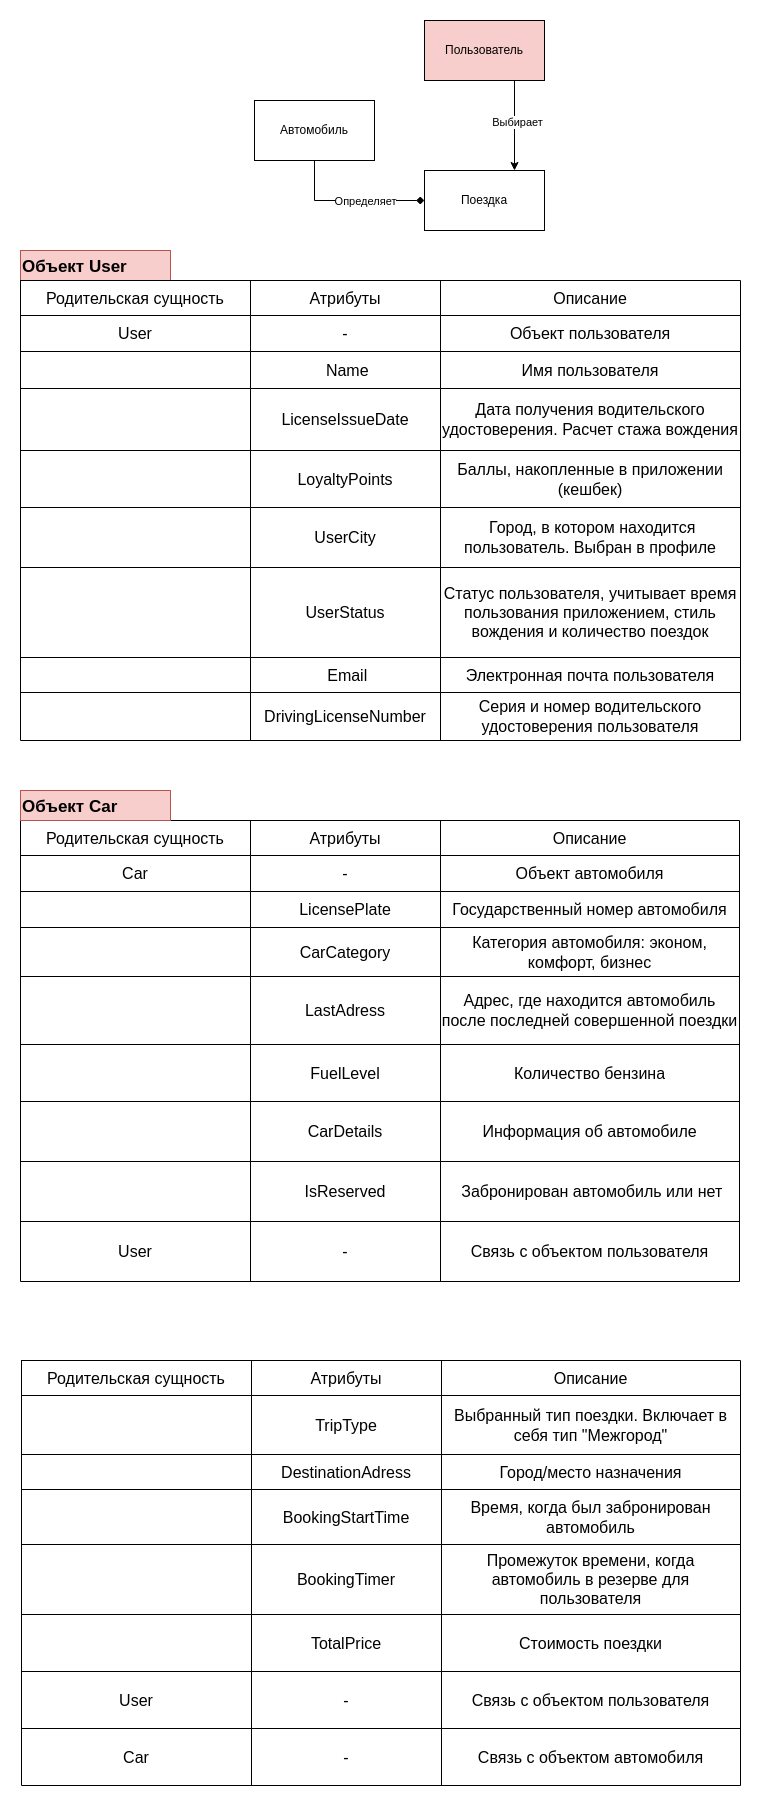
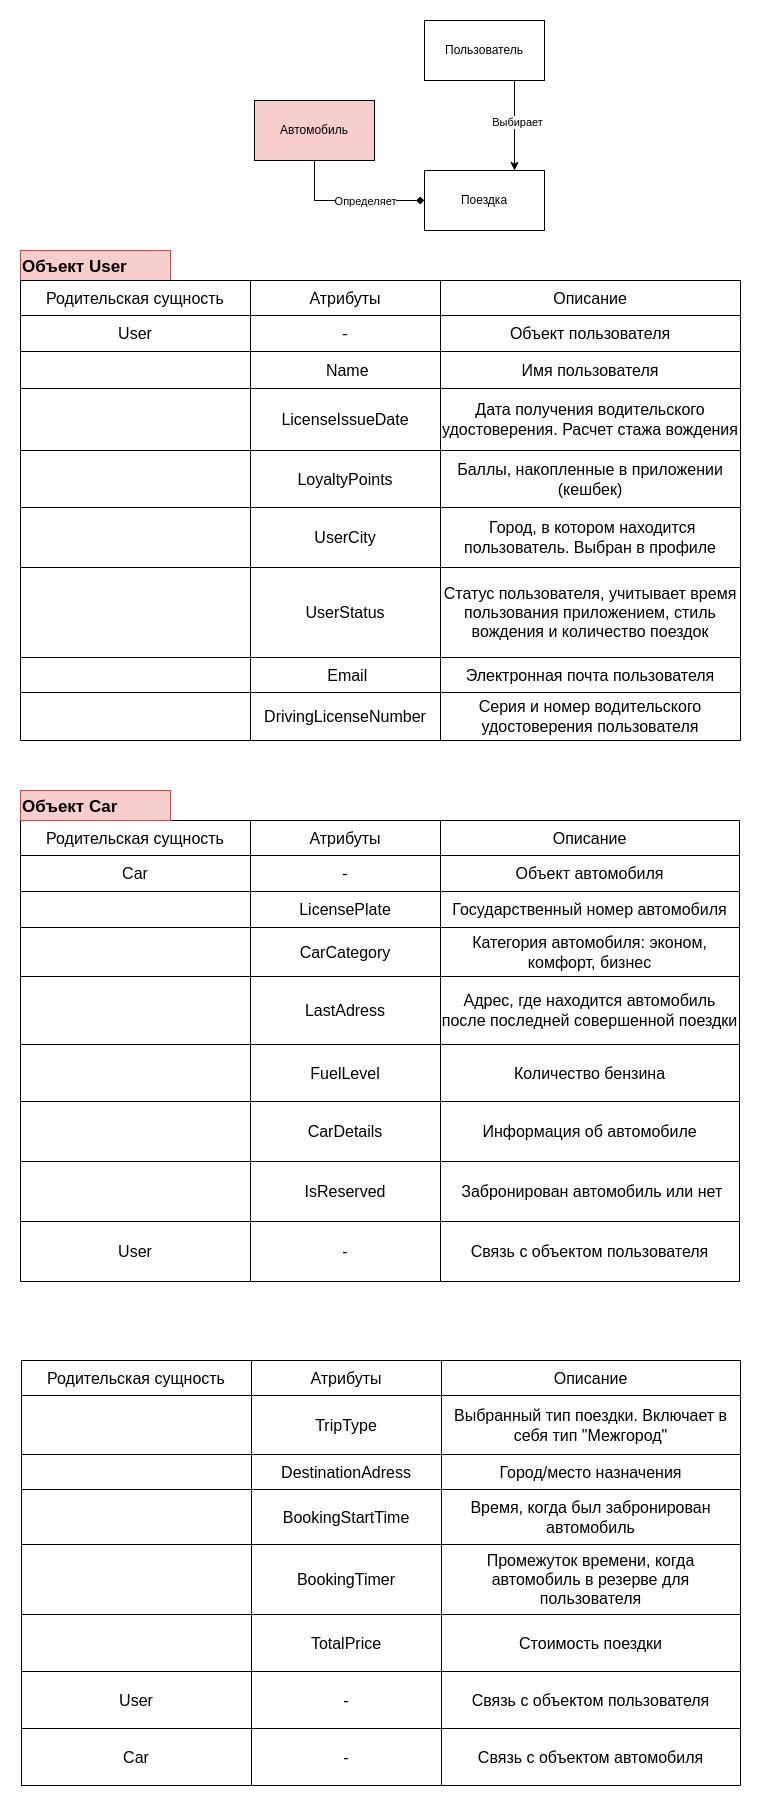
node "Пользователь": fillcolor #f8cecc -> #ffffff
node "Автомобиль": fillcolor #ffffff -> #f8cecc
